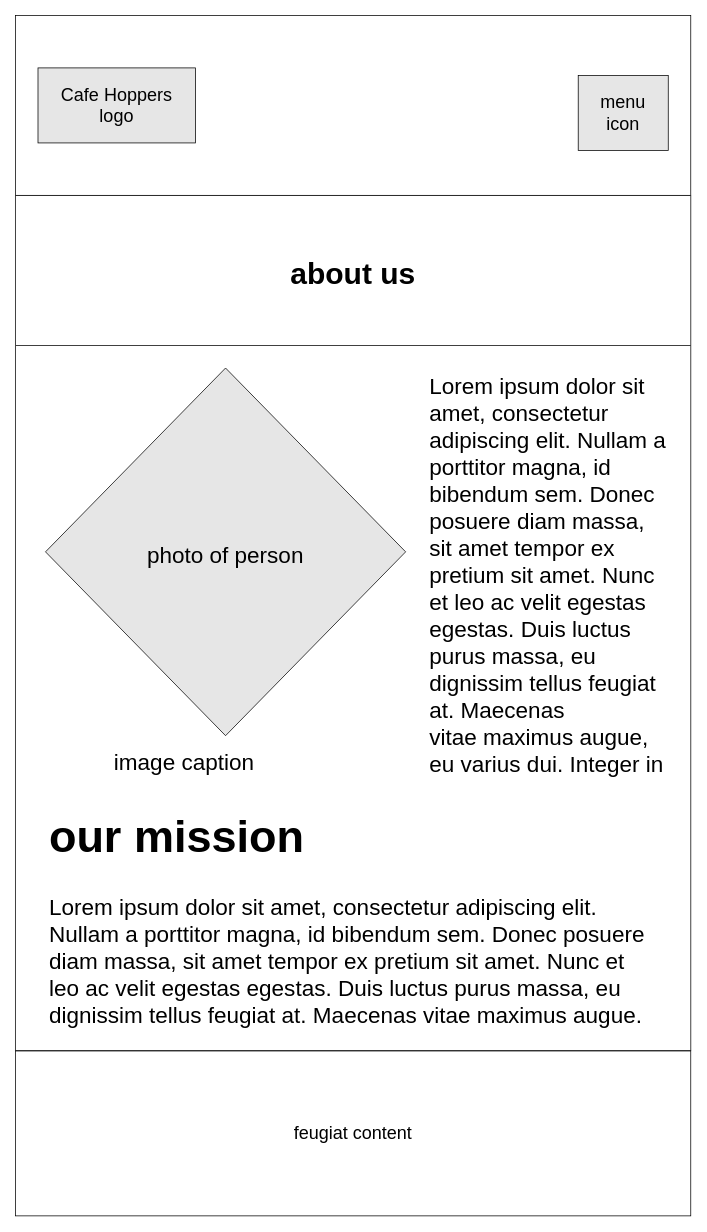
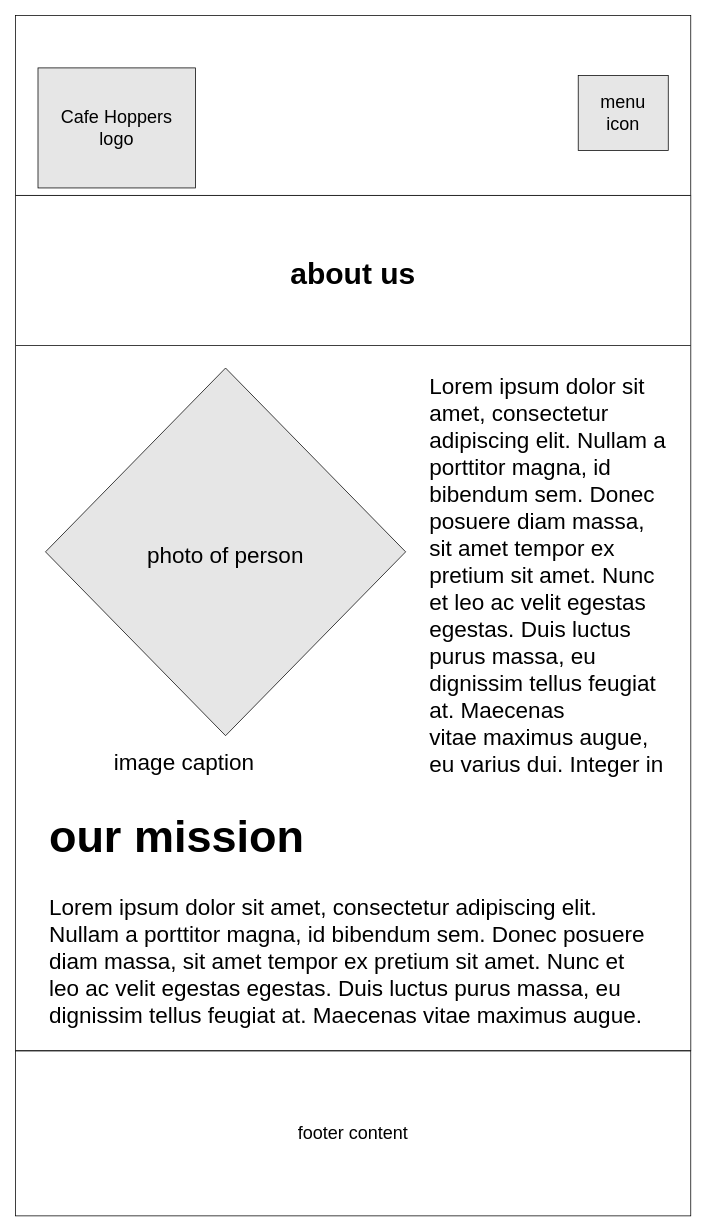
node "Cafe Hoppers logo": size 158x75 -> 158x120
node "feugiat content": label "feugiat content" -> "footer content"
